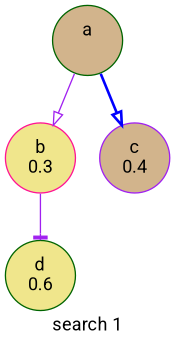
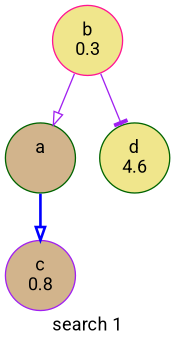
edge "a" -> "b 0.3": reversed
node "c 0.4": label "c 0.4" -> "c 0.8"
node "d 0.6": label "d 0.6" -> "d 4.6"
